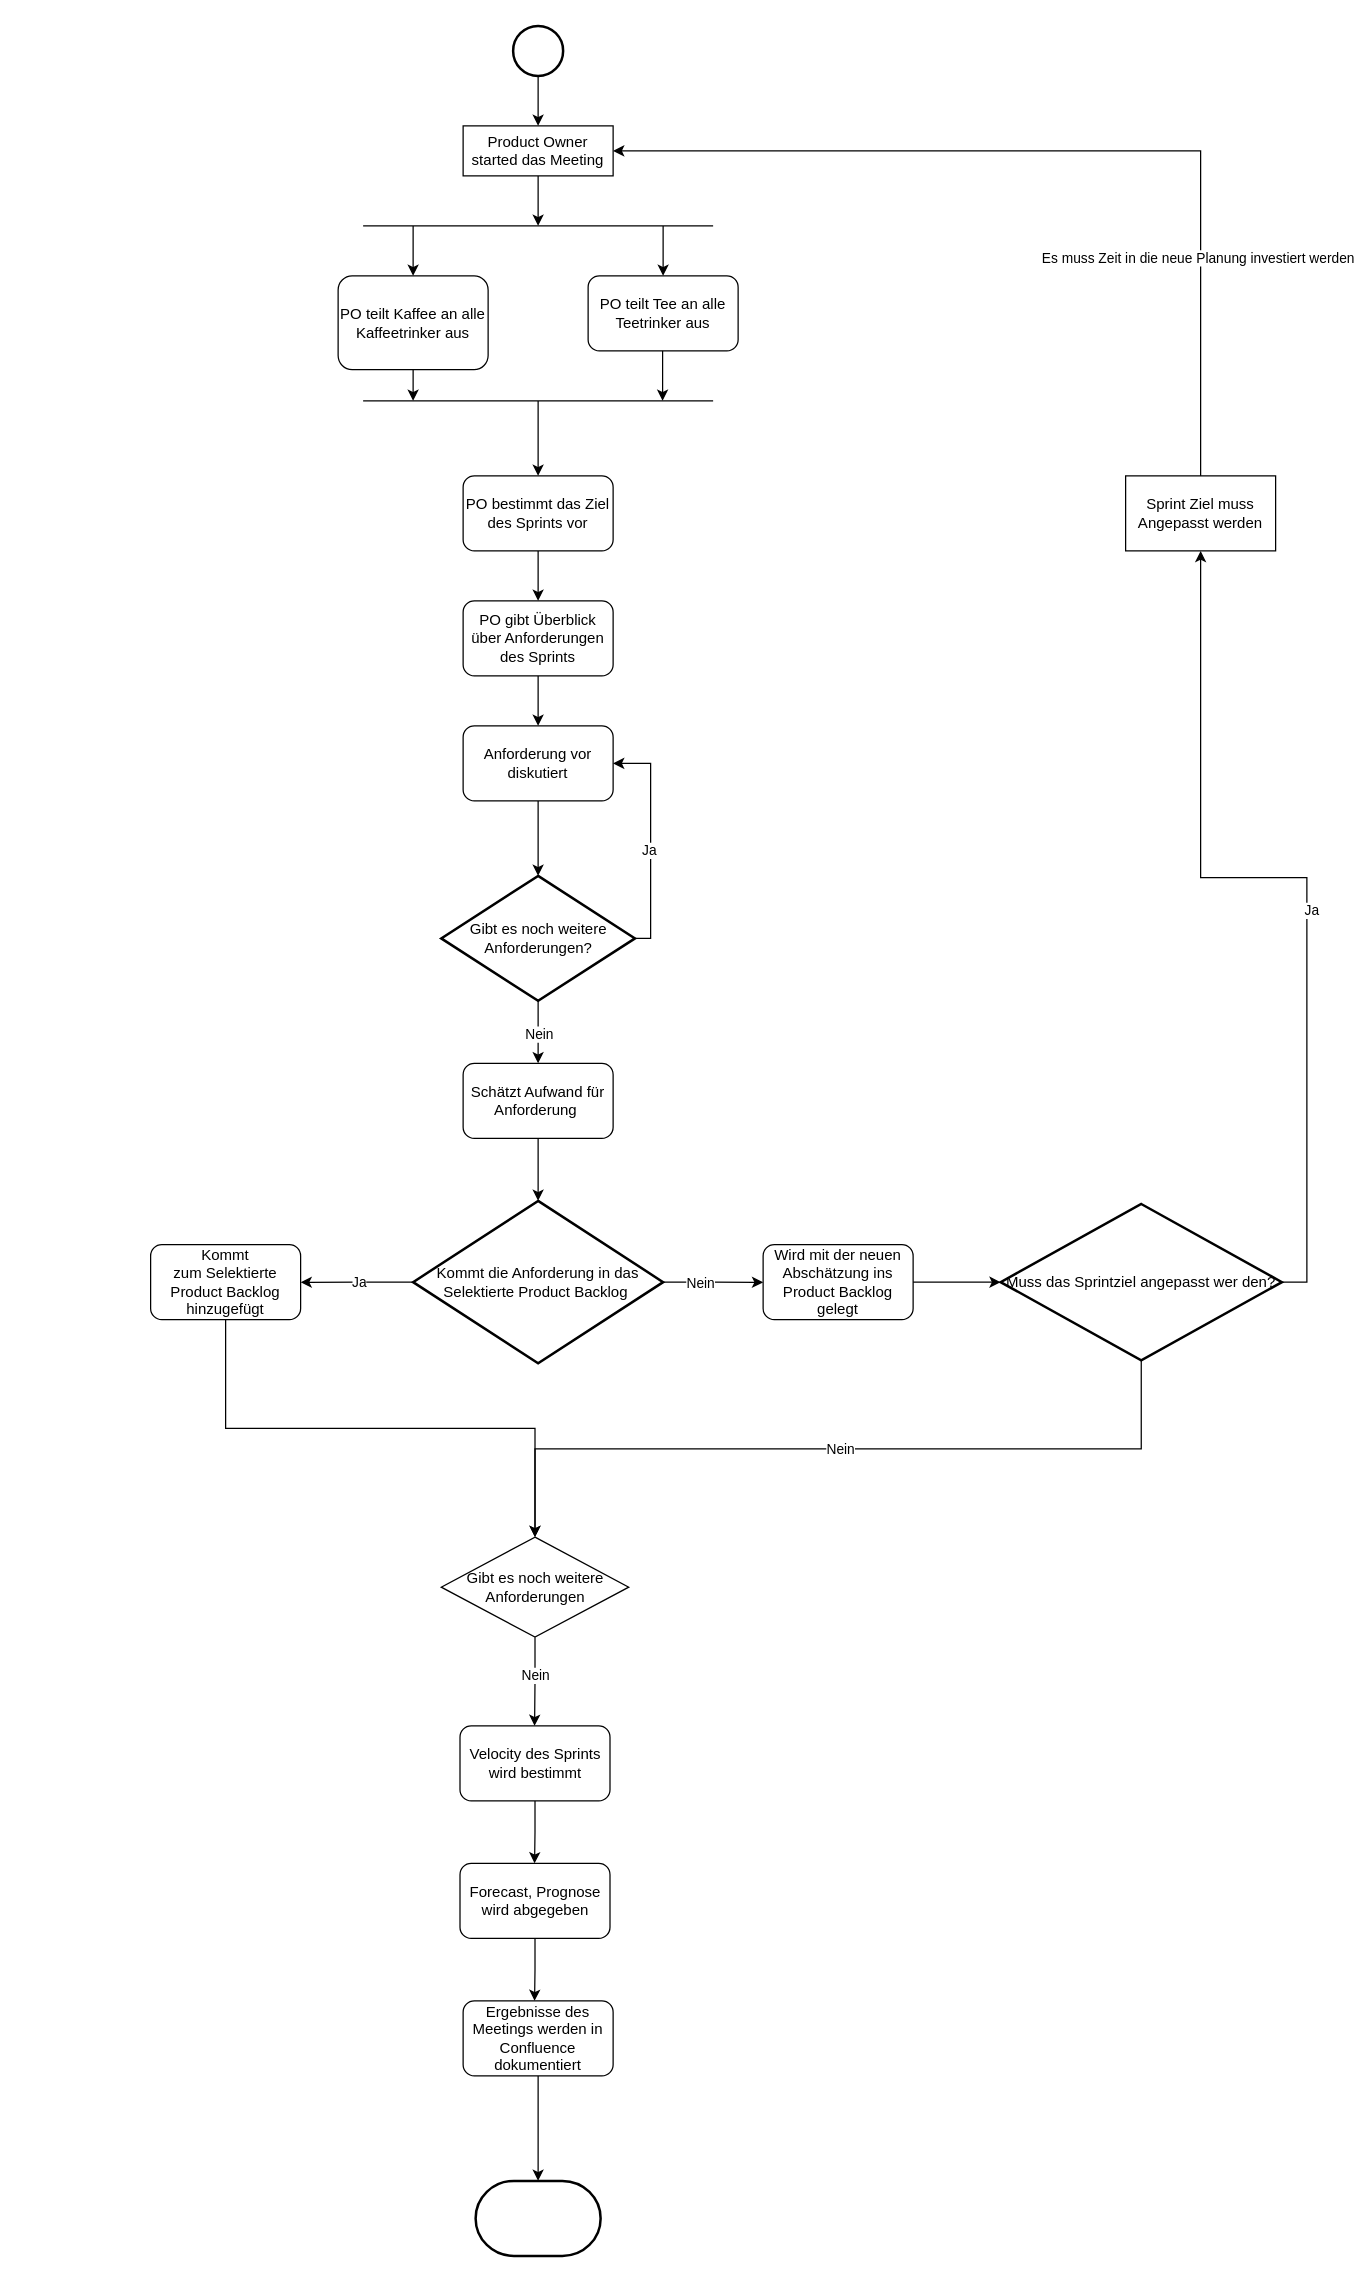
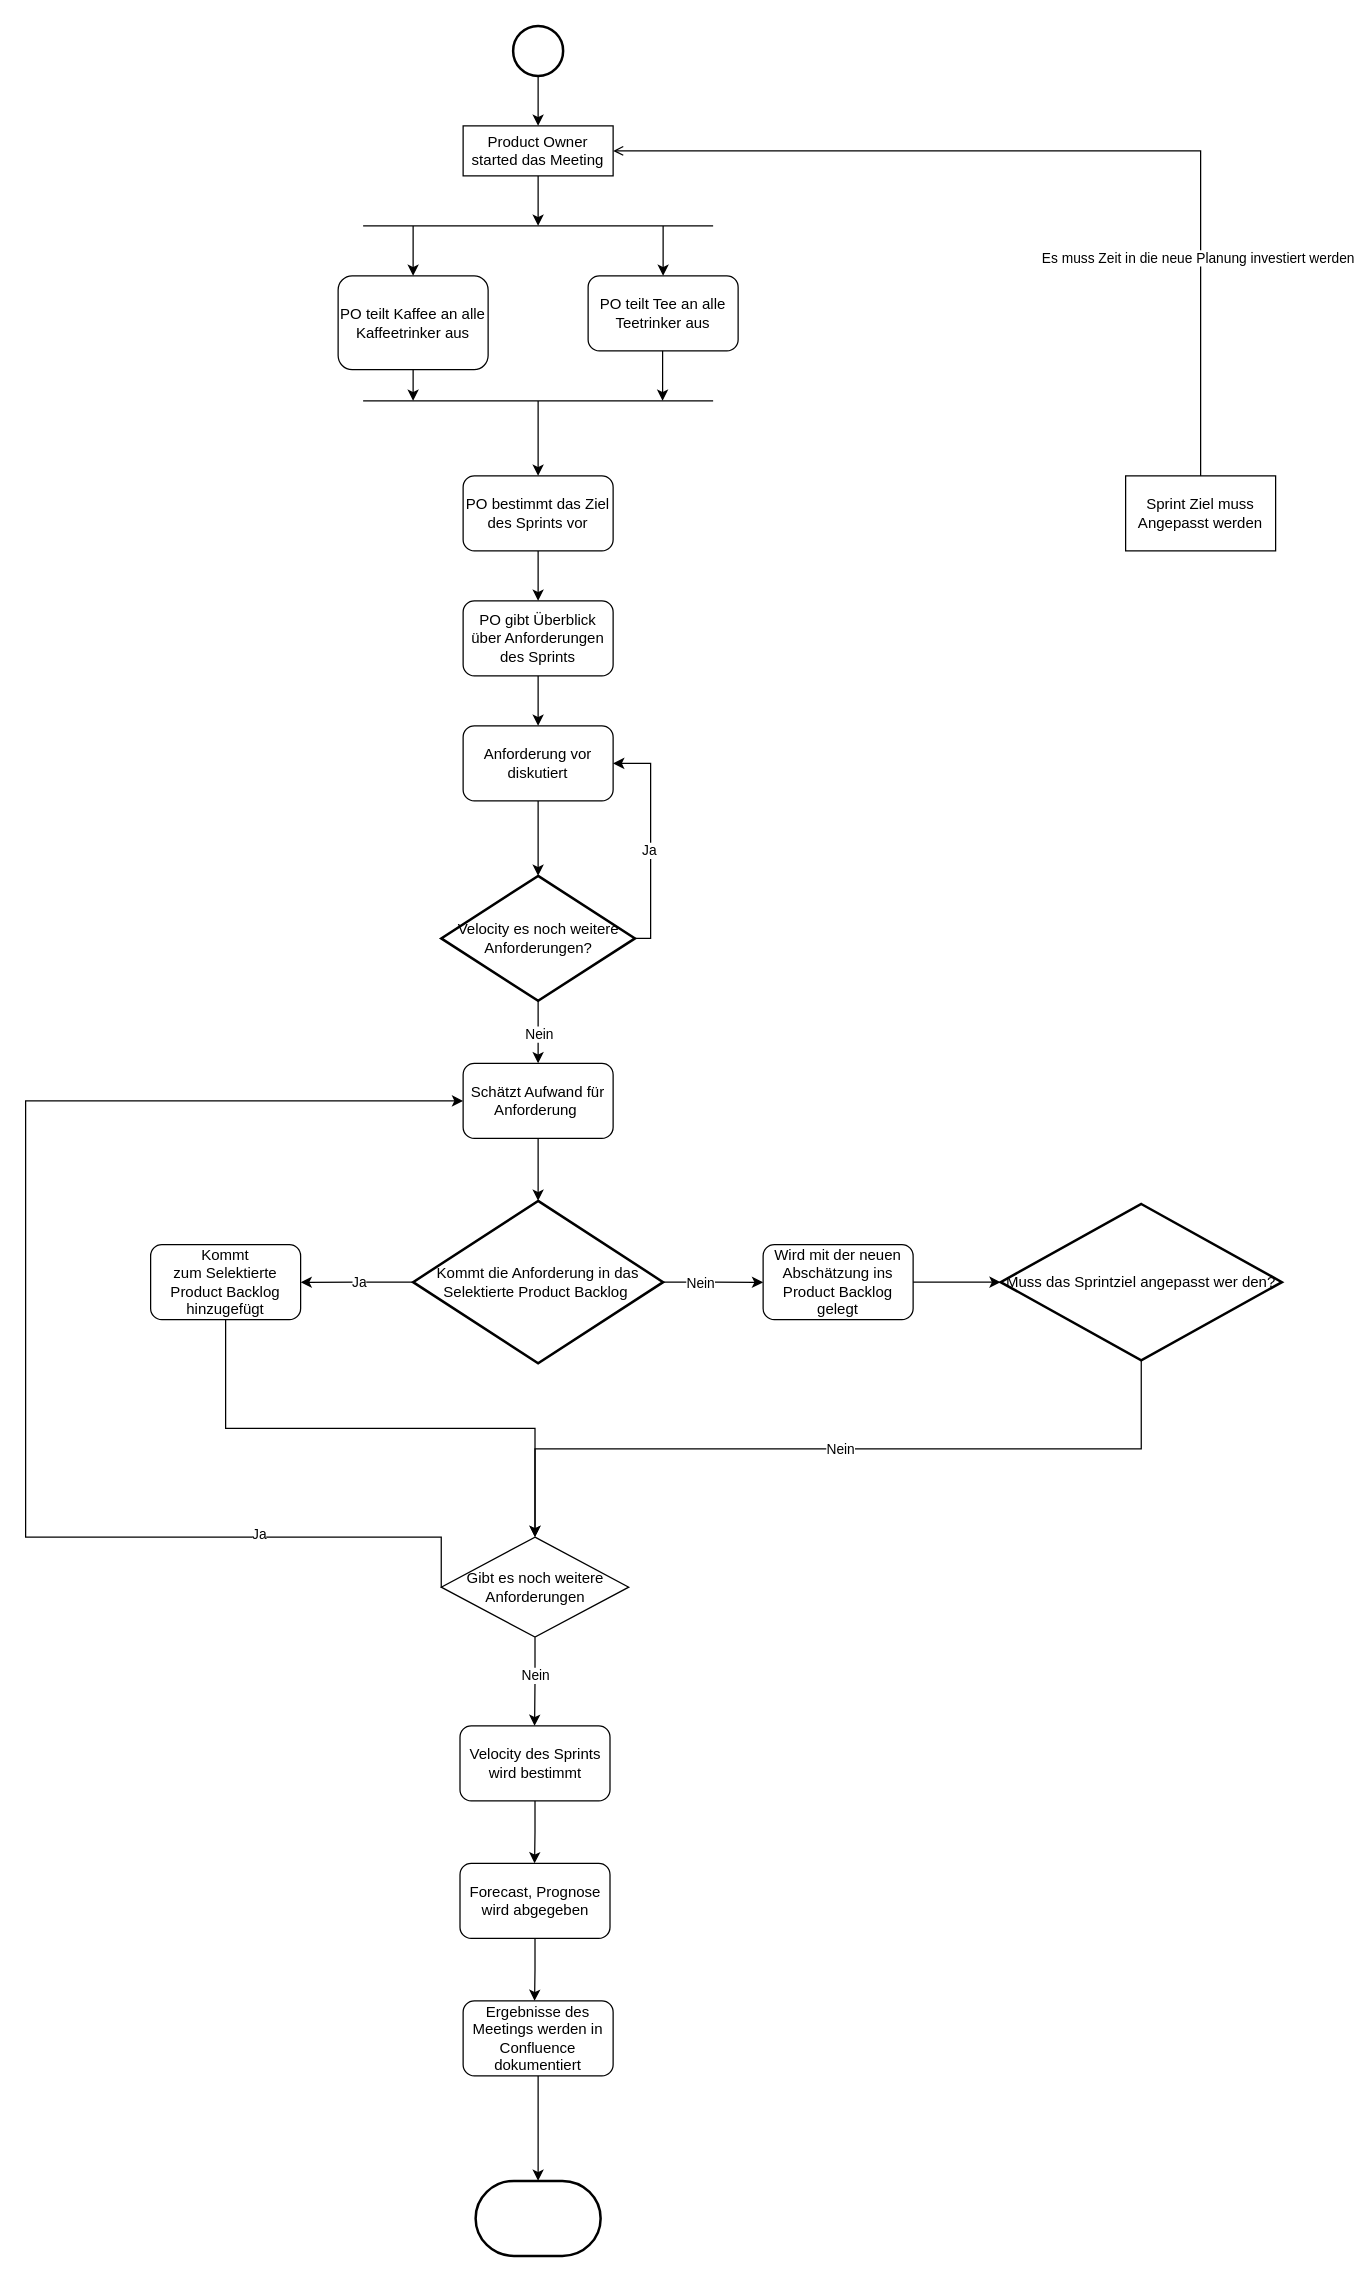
edge "Sprint Ziel muss Angepasst werden" -> "Product Owner started das Meeting": arrowhead classic -> open
edge "Muss das Sprintziel angepasst wer den?" -> "Sprint Ziel muss Angepasst werden": removed, label "Ja"
node "Gibt es noch weitere Anforderungen?": label "Gibt es noch weitere Anforderungen?" -> "Velocity es noch weitere Anforderungen?"
edge "Gibt es noch weitere Anforderungen" -> "Schätzt Aufwand für Anforderung": added, label "Ja"
